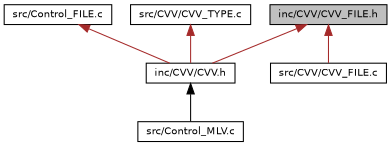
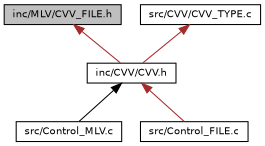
node "inc/CVV/CVV_FILE.h": label "inc/CVV/CVV_FILE.h" -> "inc/MLV/CVV_FILE.h"
edge "inc/CVV/CVV.h" -> "src/Control_FILE.c": reversed
node "src/CVV/CVV_FILE.c": removed
